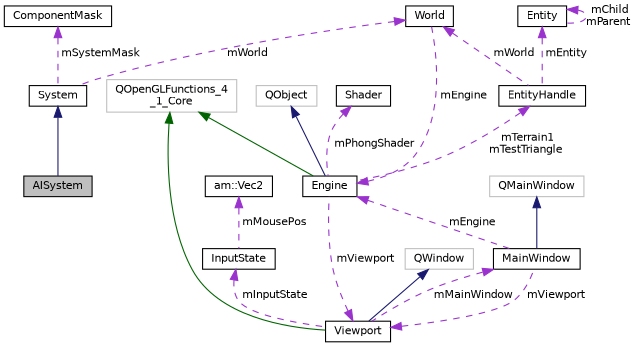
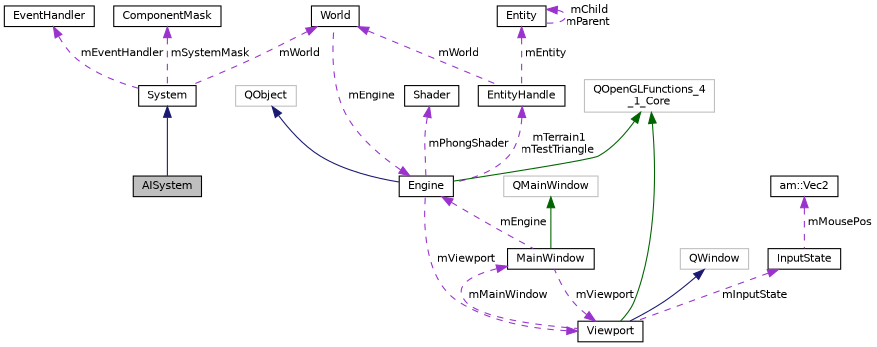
node "EventHandler": added
edge "MainWindow" -> "QMainWindow": color midnightblue -> darkgreen
